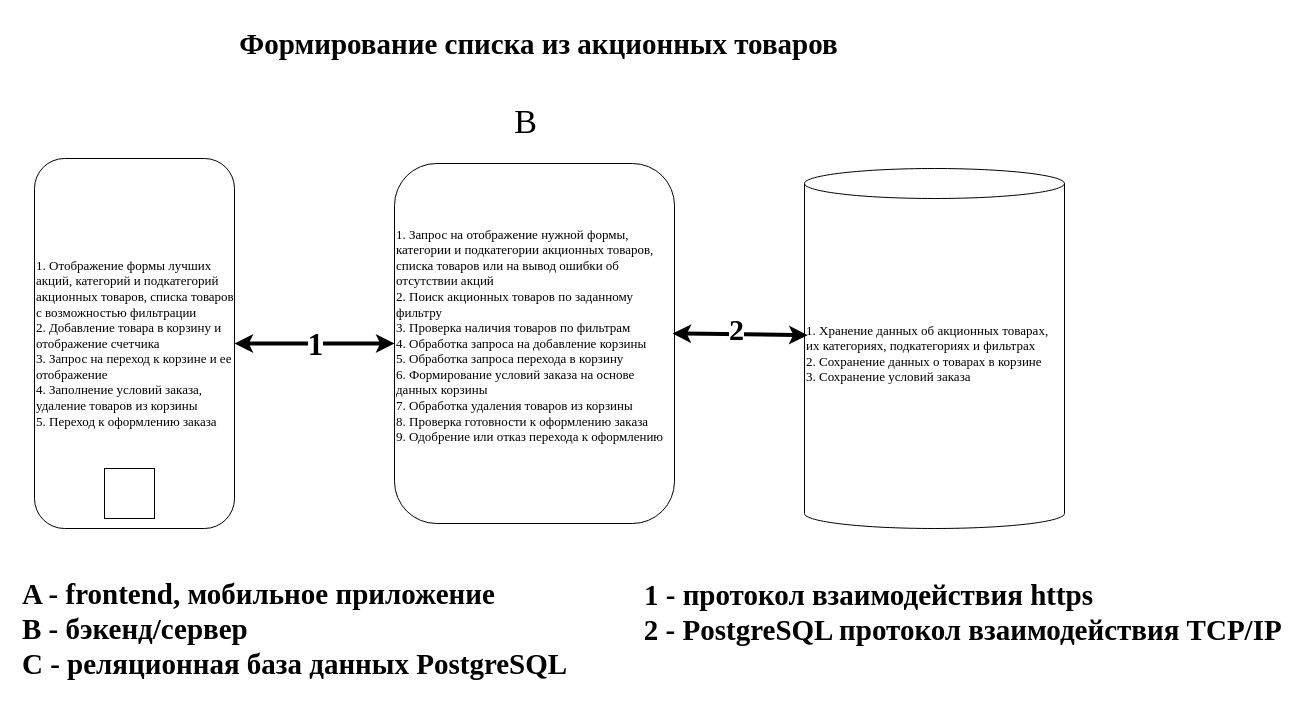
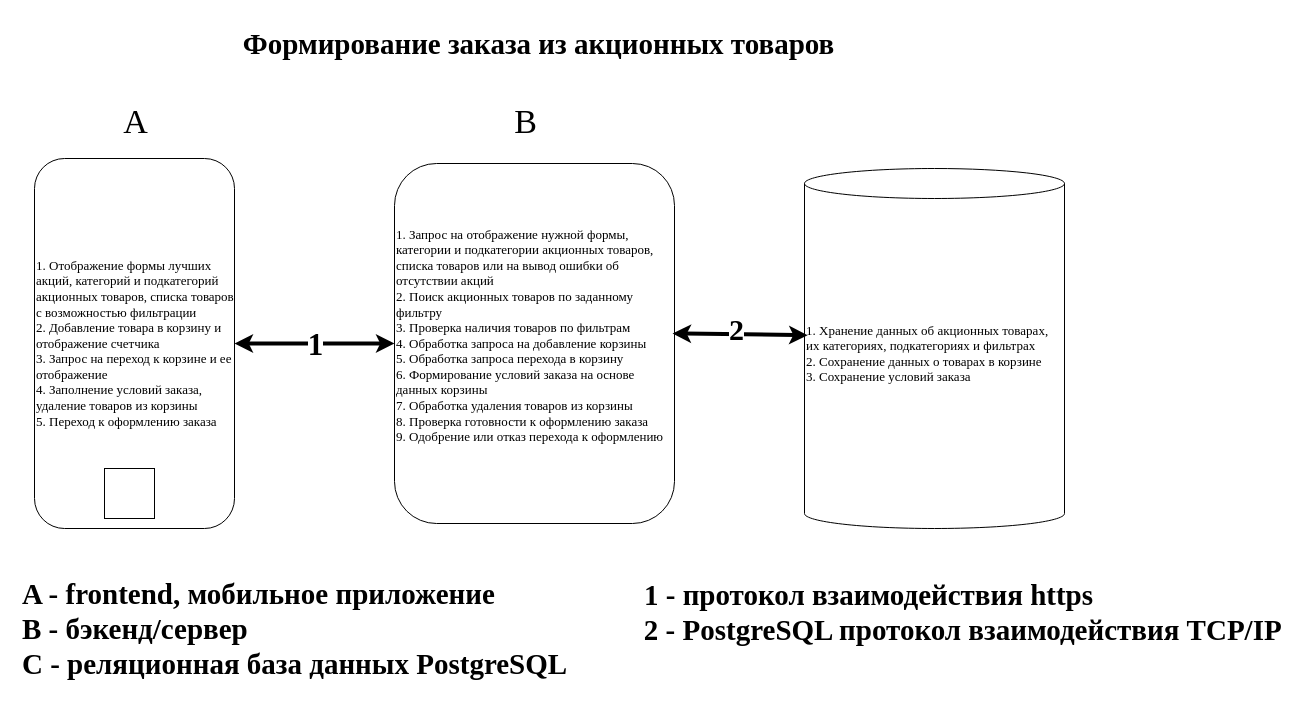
node "Формирование списка из акционных товаров": label "Формирование списка из акционных товаров" -> "Формирование заказа из акционных товаров"
node "A": added
